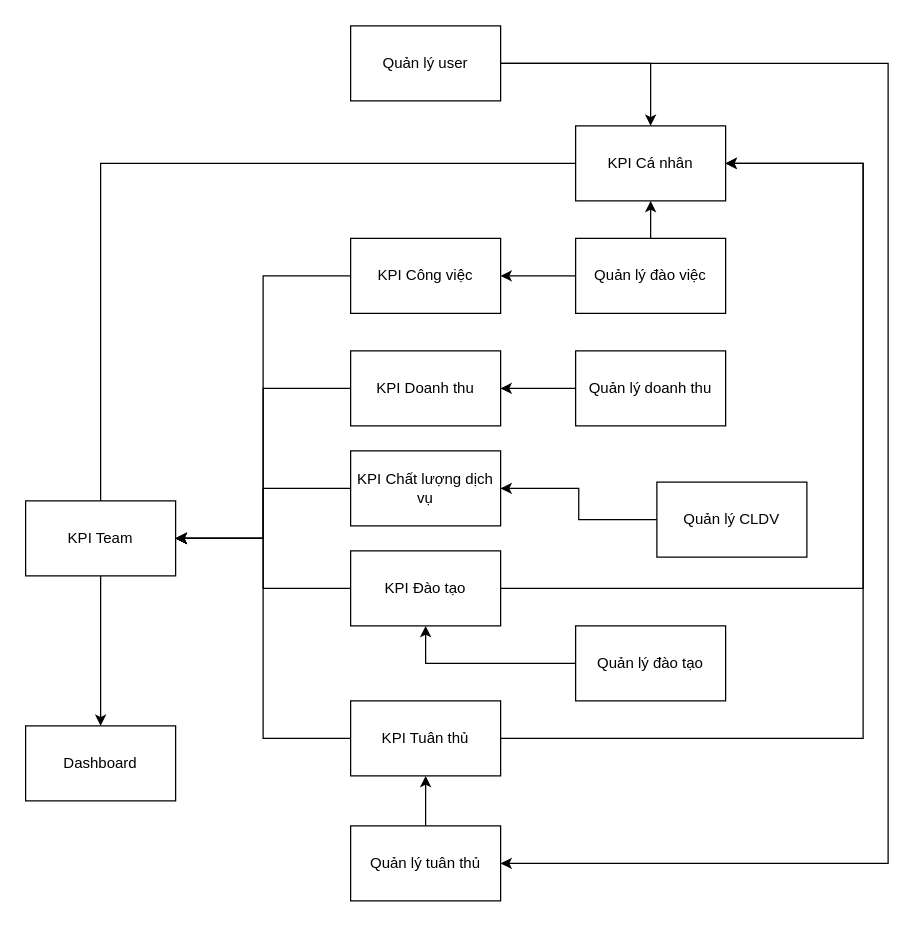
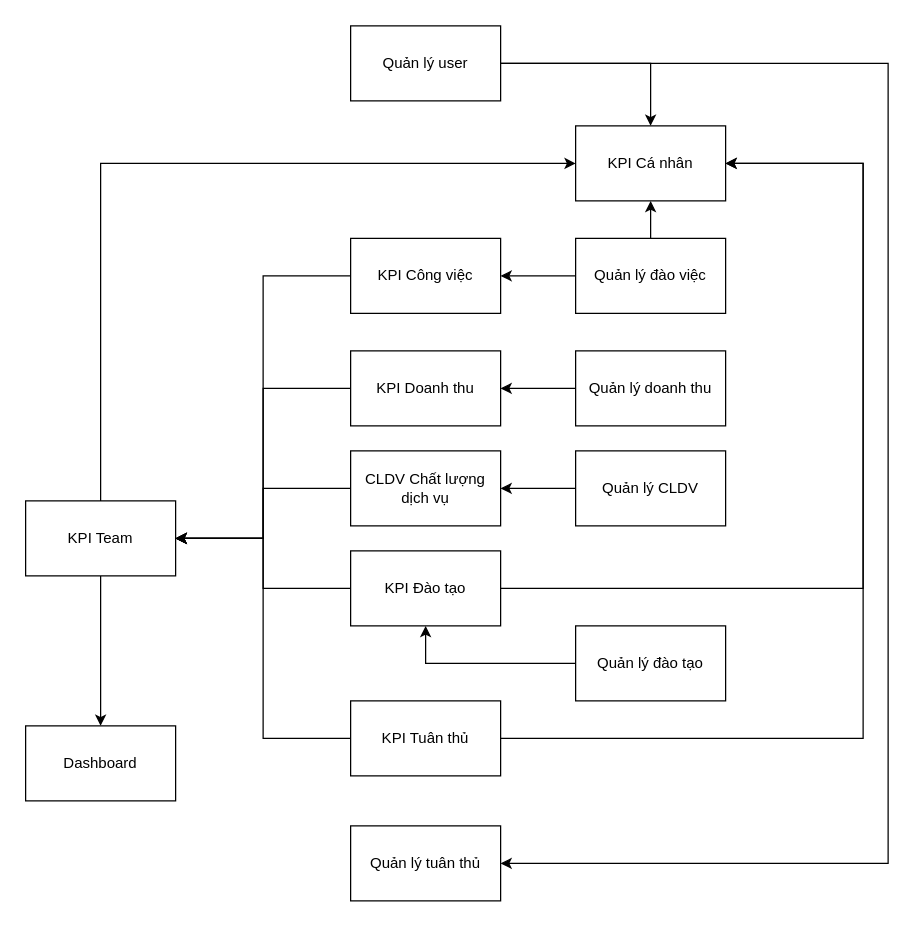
edge "KPI Cá nhân" -- "KPI Team": arrowhead none -> classic
node "KPI Chất lượng dịch vụ": label "KPI Chất lượng dịch vụ" -> "CLDV Chất lượng dịch vụ"
node "Quản lý CLDV": moved (732, 519) -> (651, 488)
edge "Quản lý tuân thủ" -> "KPI Tuân thủ": removed
